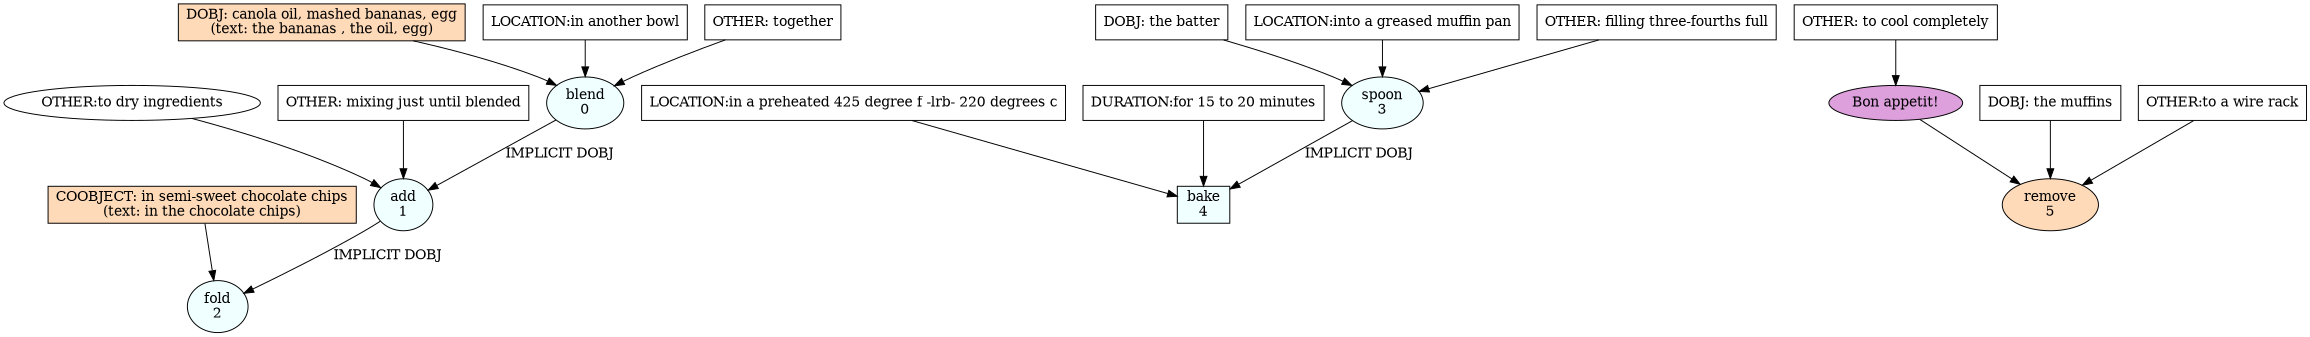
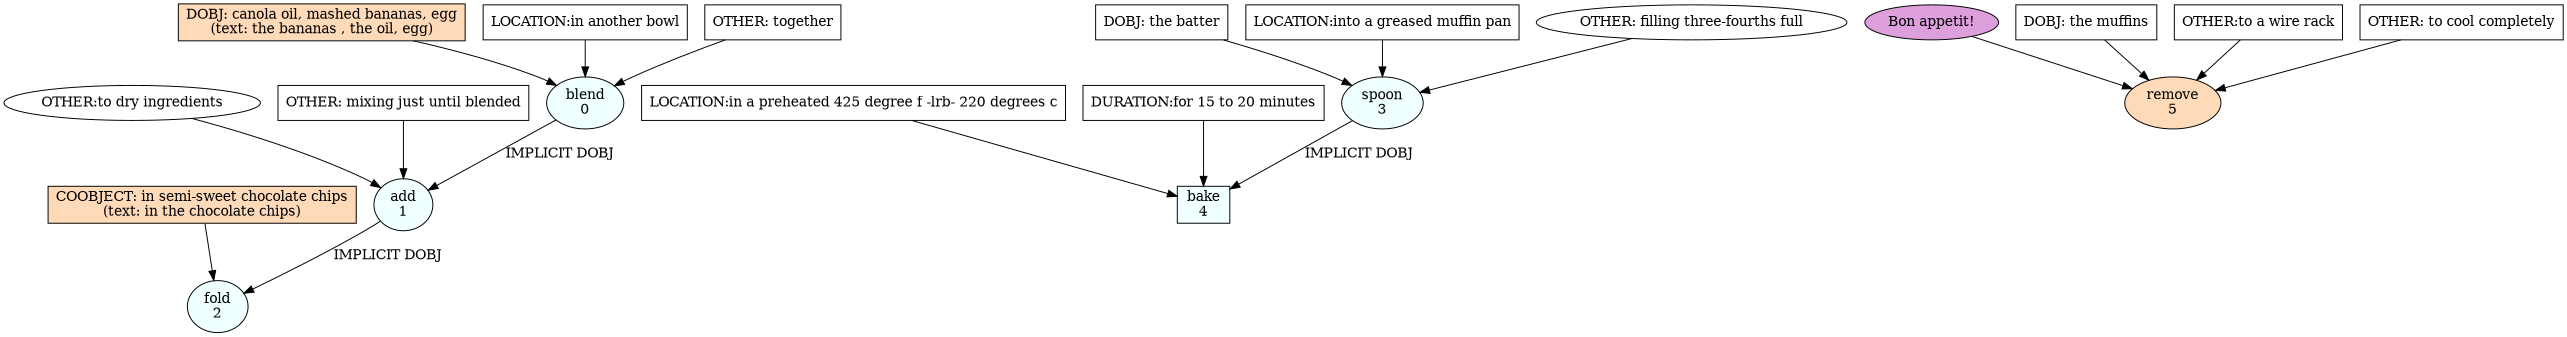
node "OTHER: filling three-fourths full": shape box -> ellipse
edge "OTHER: to cool completely" -> "Bon appetit!": now "OTHER: to cool completely" -> "remove 5"
